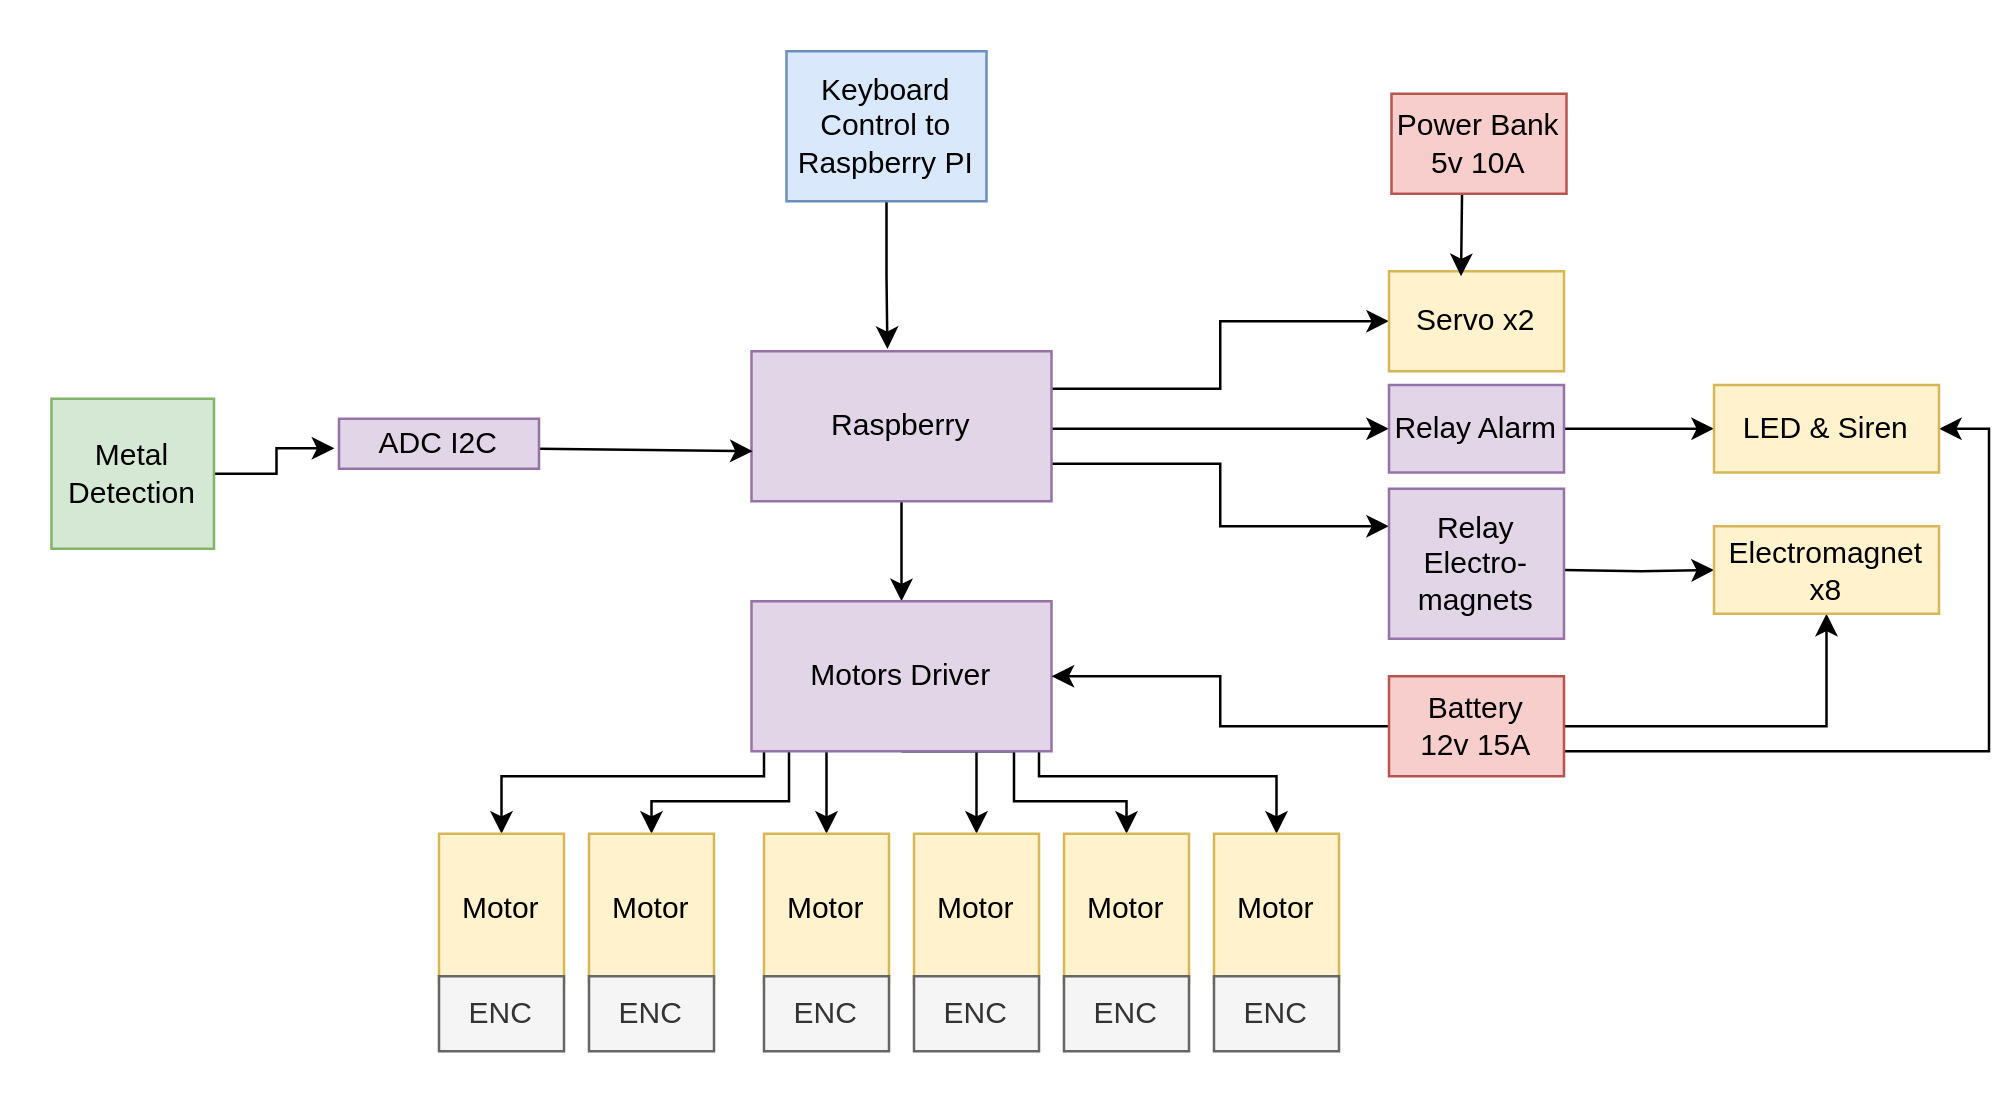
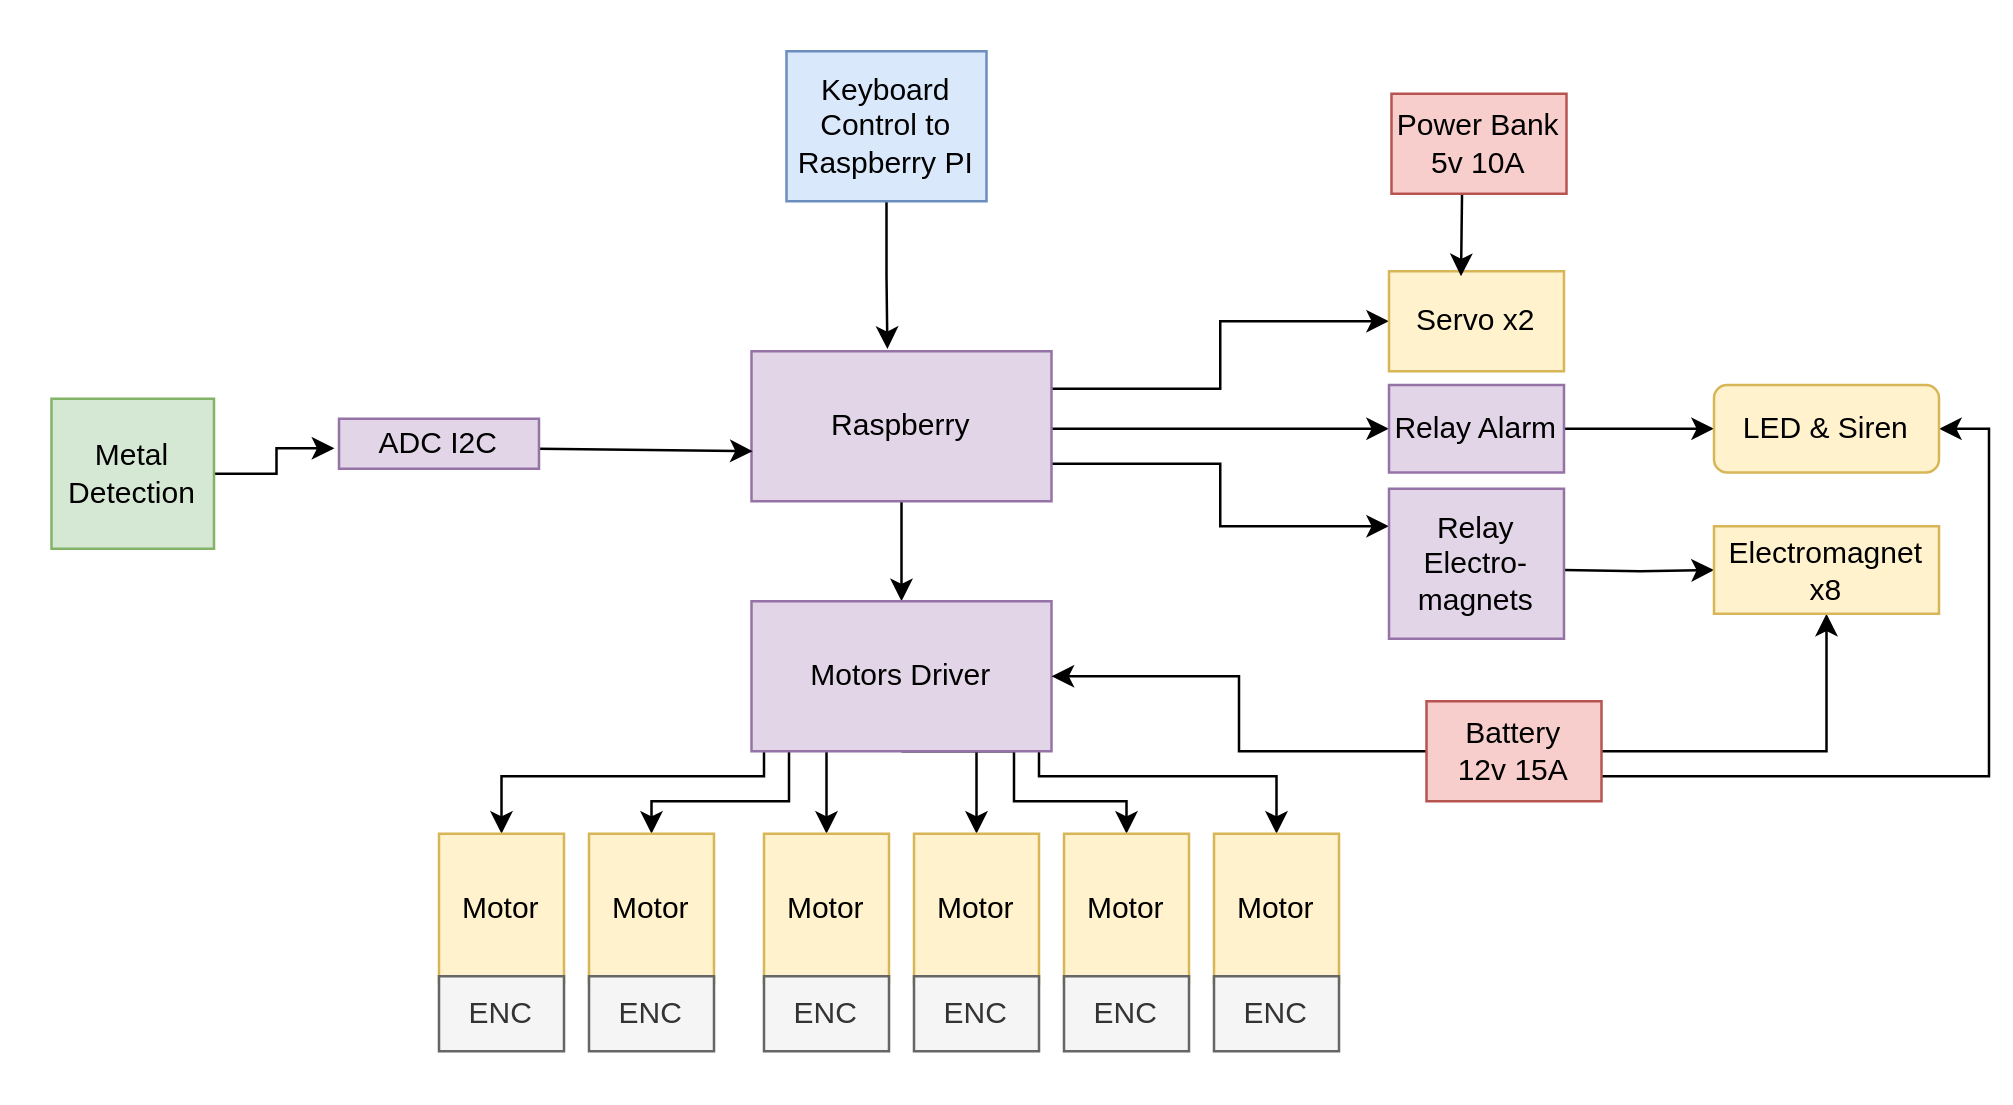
node "LED & Siren": shape rectangle -> rounded rectangle
node "Battery 12v 15A": moved (1476, 726) -> (1514, 751)
